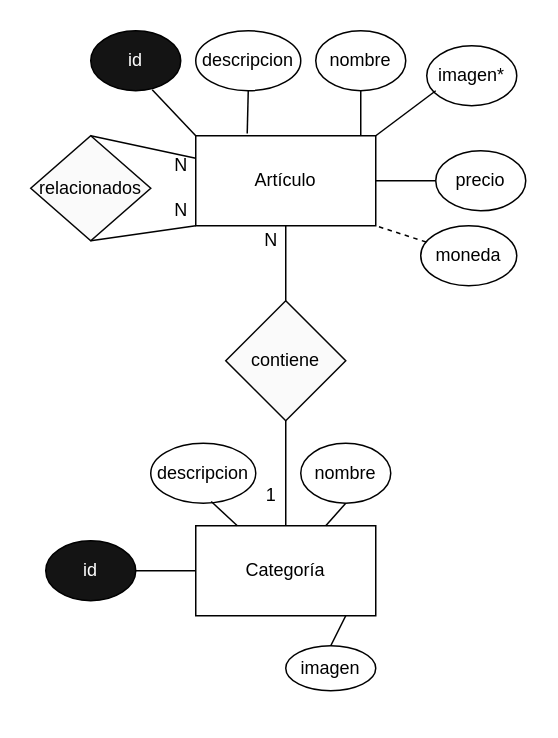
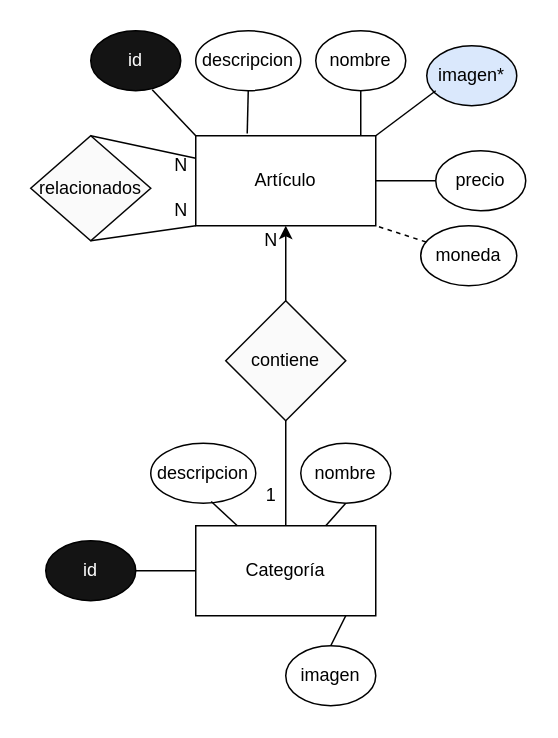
node "imagen*": fillcolor #ffffff -> #dae8fc
edge "Artículo" -- "contiene": arrowhead none -> classic
node "imagen": size 90x45 -> 90x60
